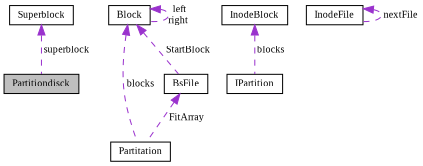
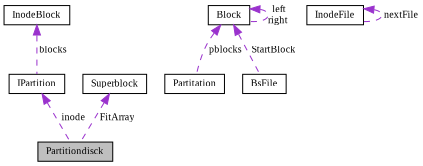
edge "Partitiondisck" -> "Superblock": label " superblock" -> " FitArray"
edge "Partitation" -> "Block": label " blocks" -> " pblocks"
edge "Partitiondisck" -> "IPartition": added, label "inode"
edge "Partitation" -> "BsFile": removed, label "FitArray"
